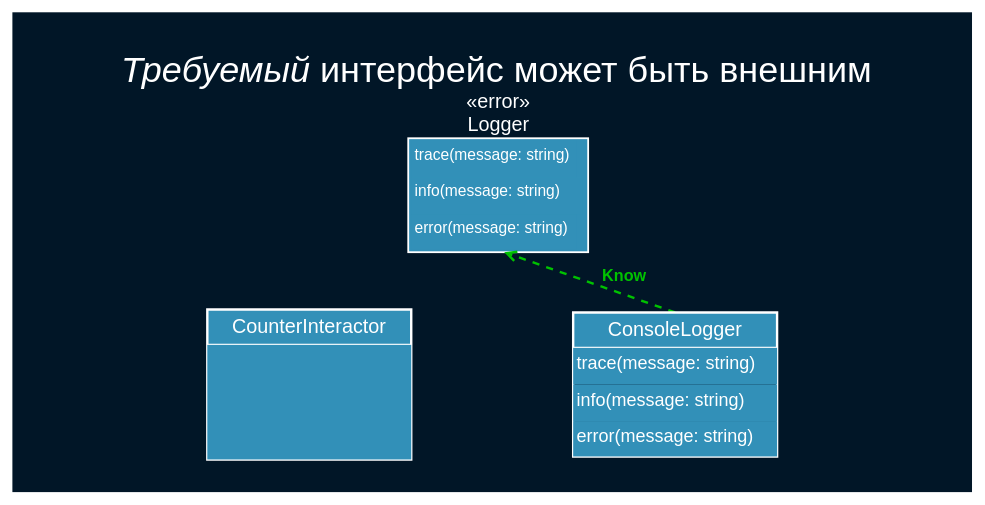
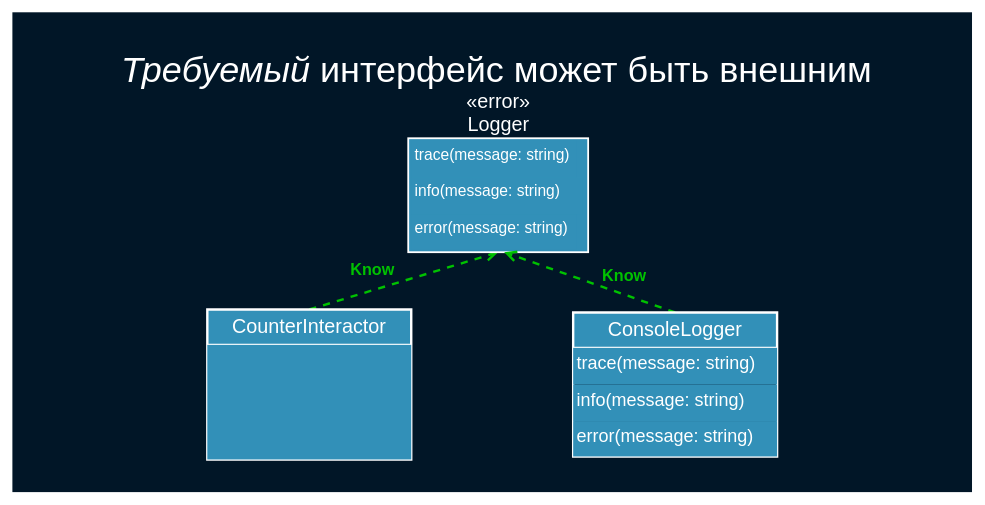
edge "CounterInteractor" -> "«error» Logger": added, label "Know"
